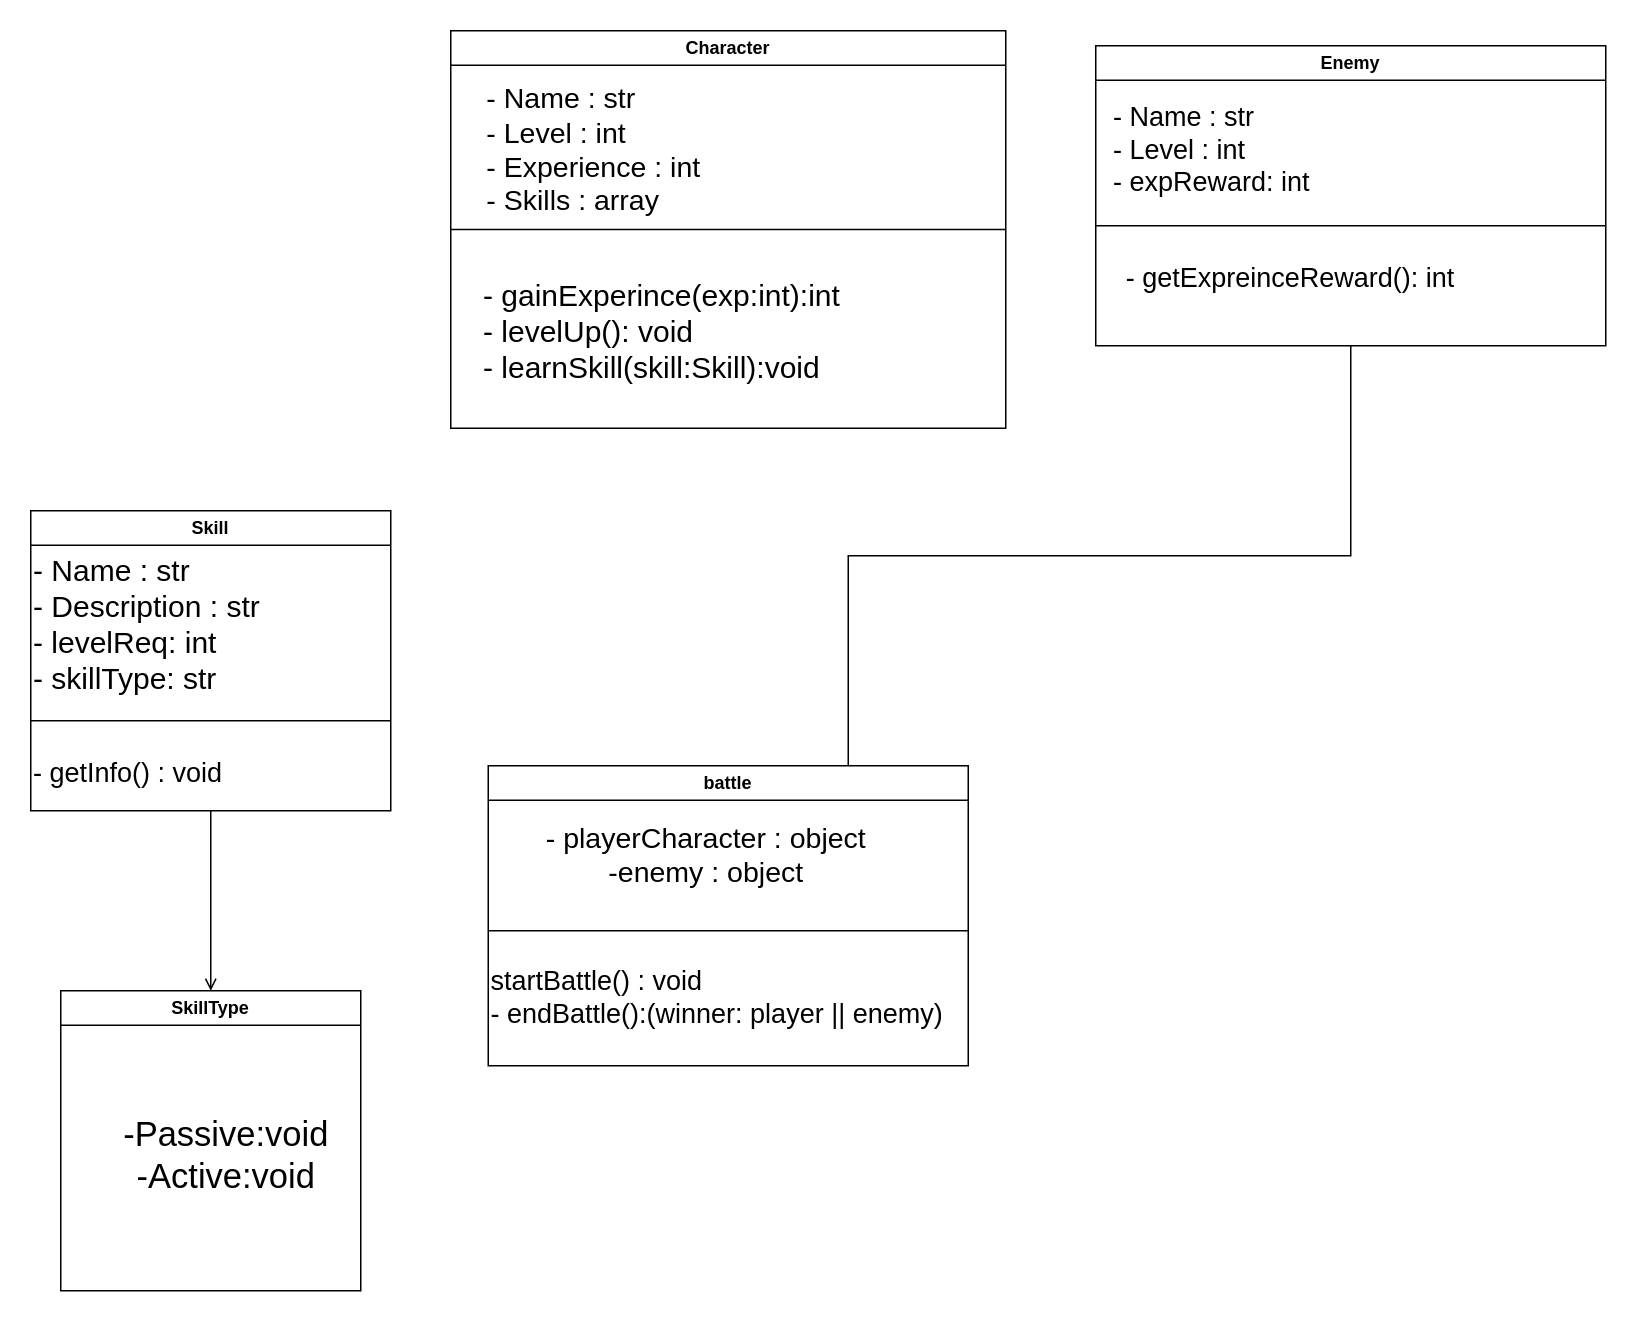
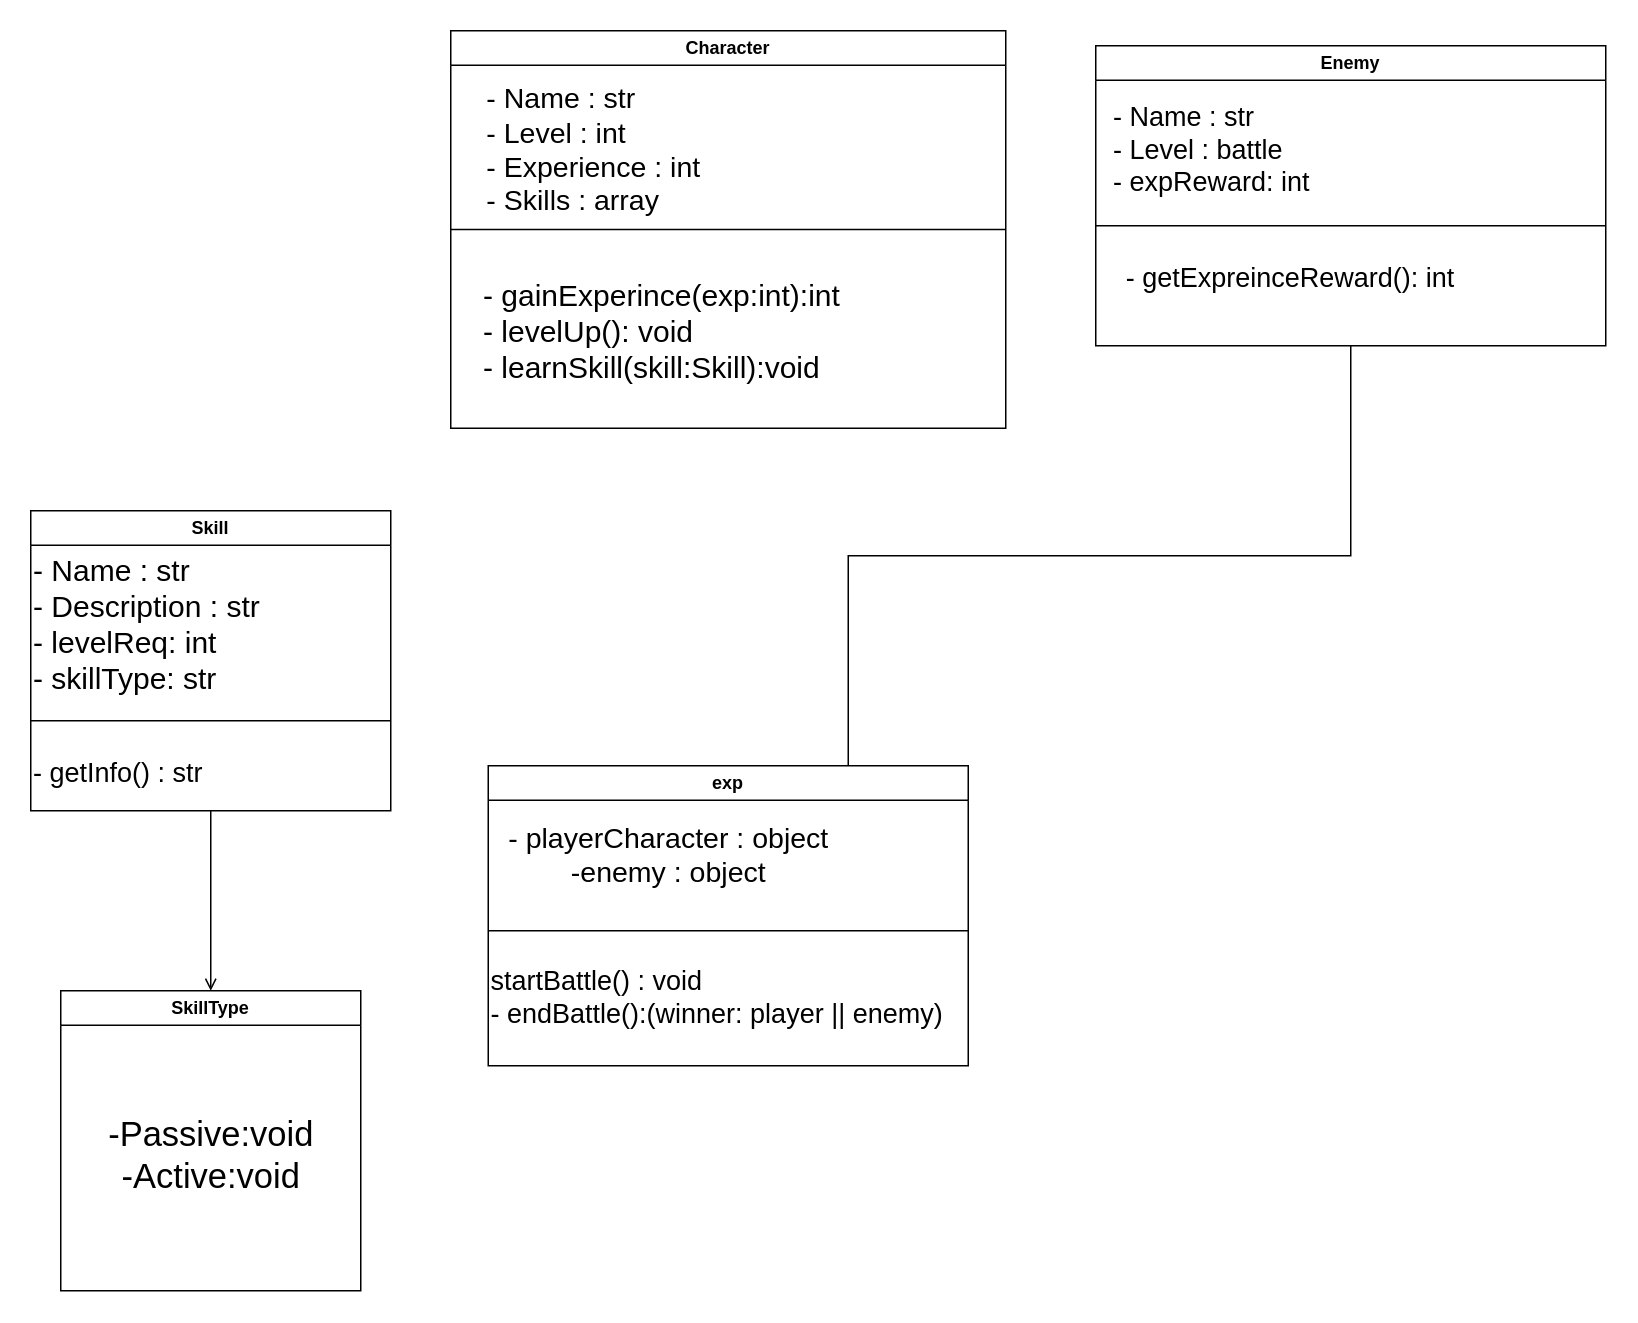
node "- Name : str - Level : int - expReward: int": label "- Name : str - Level : int - expReward: int" -> "- Name : str - Level : battle - expReward: int"
node "- getInfo() : void": label "- getInfo() : void" -> "- getInfo() : str"
node "battle": label "battle" -> "exp"
node "- playerCharacter : object -enemy : object": moved (706, 856) -> (668, 856)
node "-Passive:void -Active:void": moved (226, 1156) -> (211, 1156)
